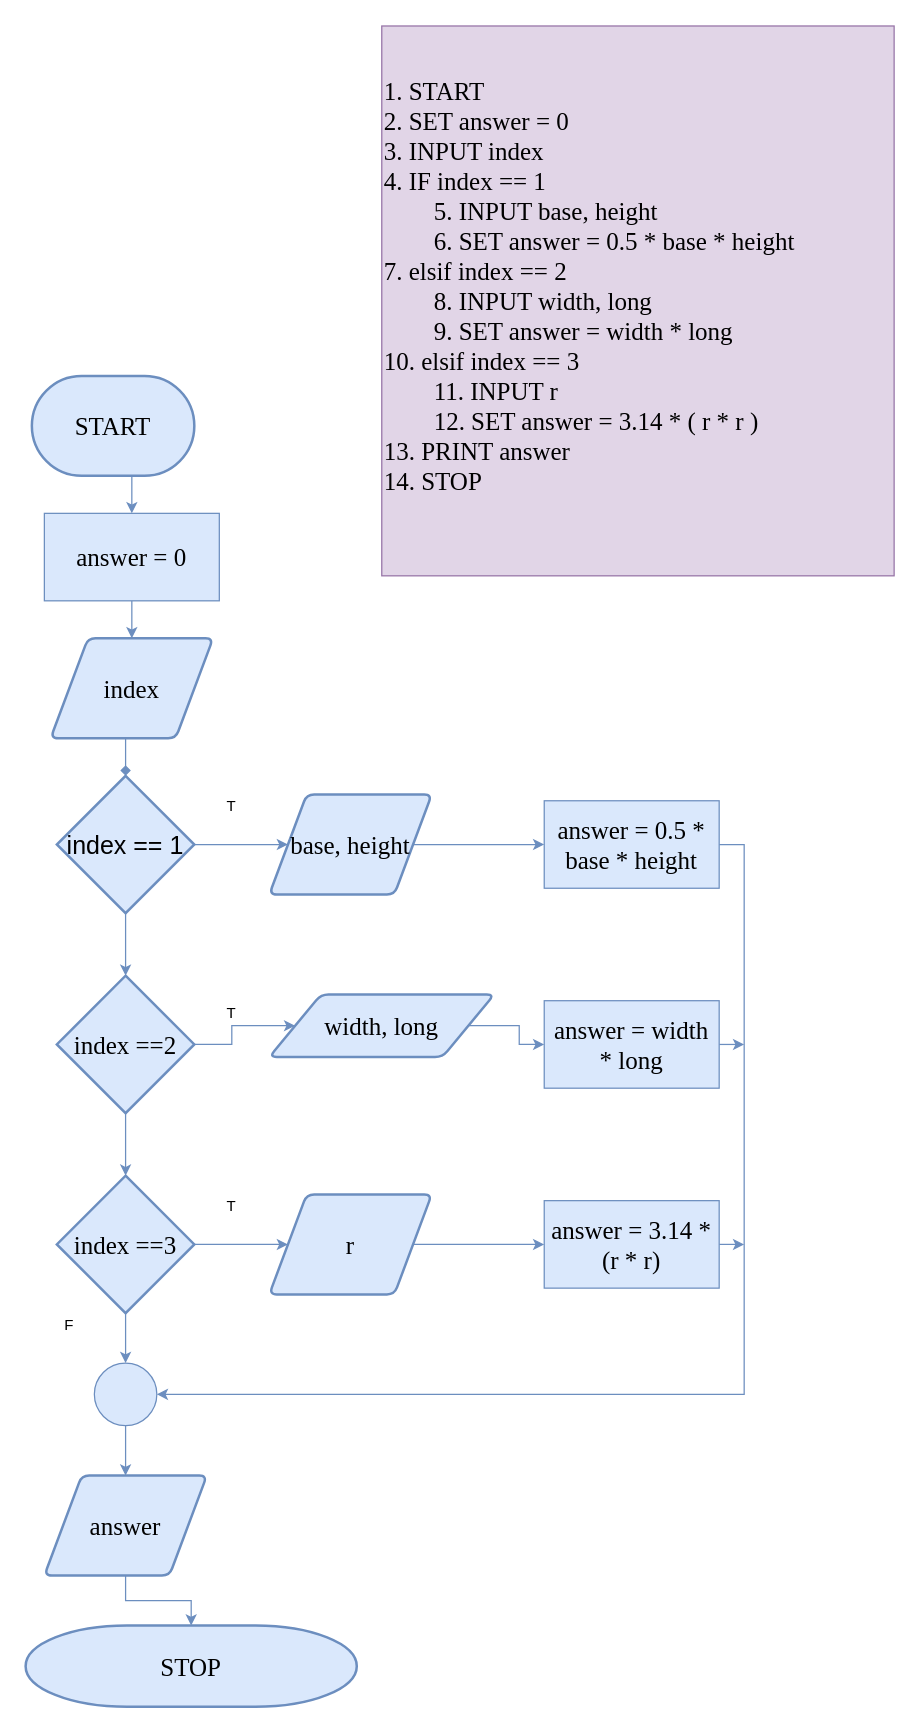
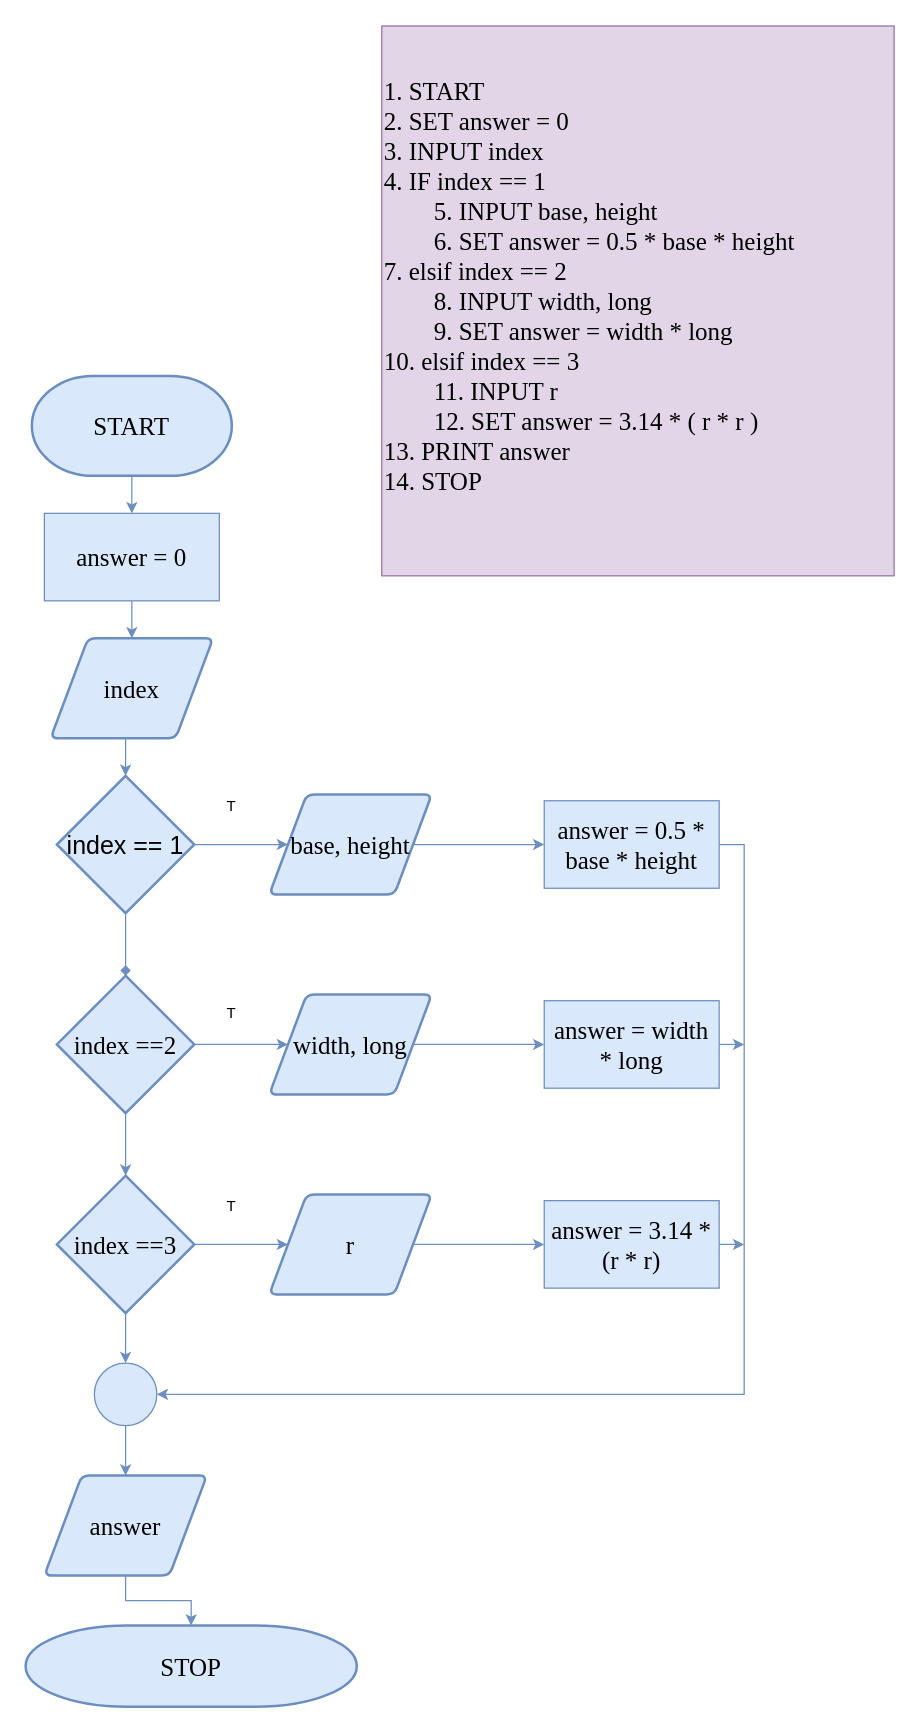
node "START": size 163x100 -> 200x100
edge "index" -> "index == 1": arrowhead diamond -> classic
edge "index == 1" -> "index ==2": arrowhead classic -> diamond
node "width, long": size 225x63 -> 163x100
node "F": removed
